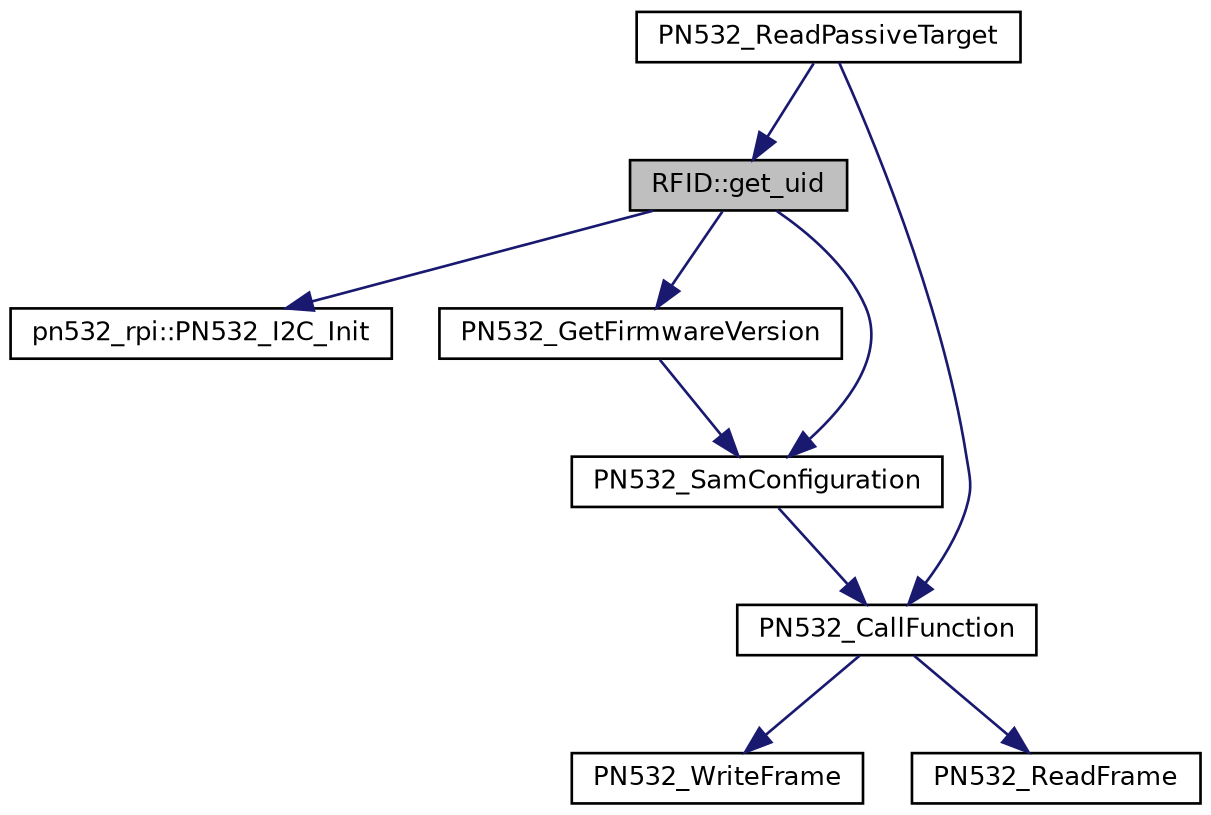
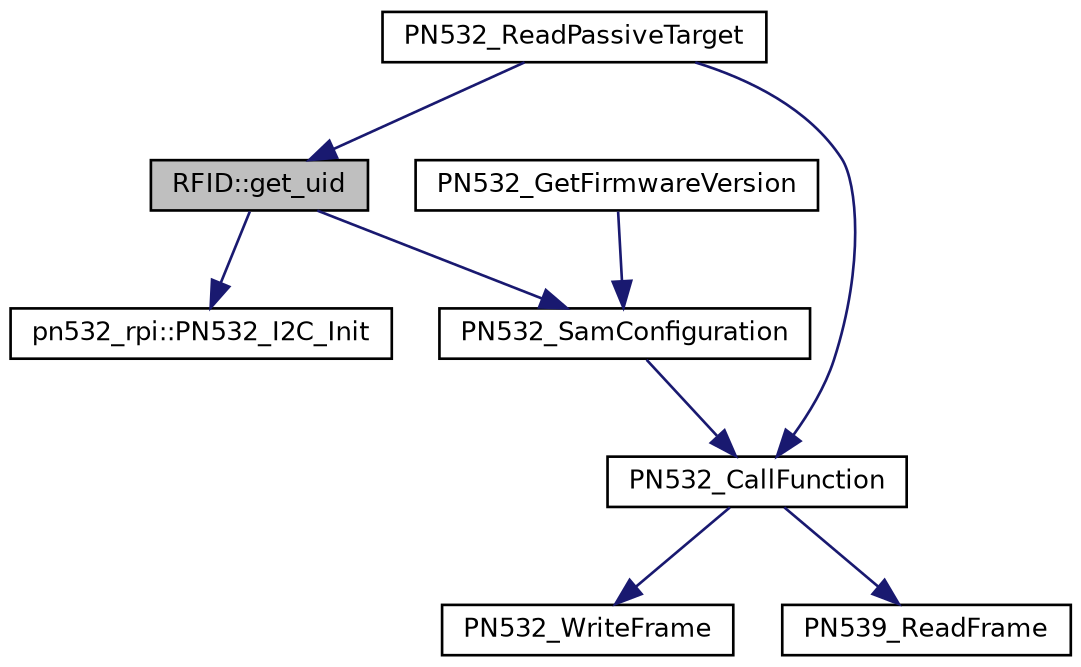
edge "RFID::get_uid" -> "PN532_GetFirmwareVersion": removed
node "PN532_ReadFrame": label "PN532_ReadFrame" -> "PN539_ReadFrame"
